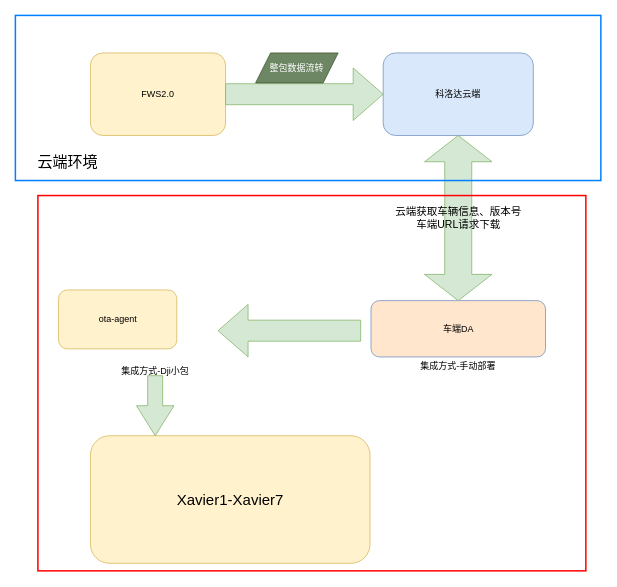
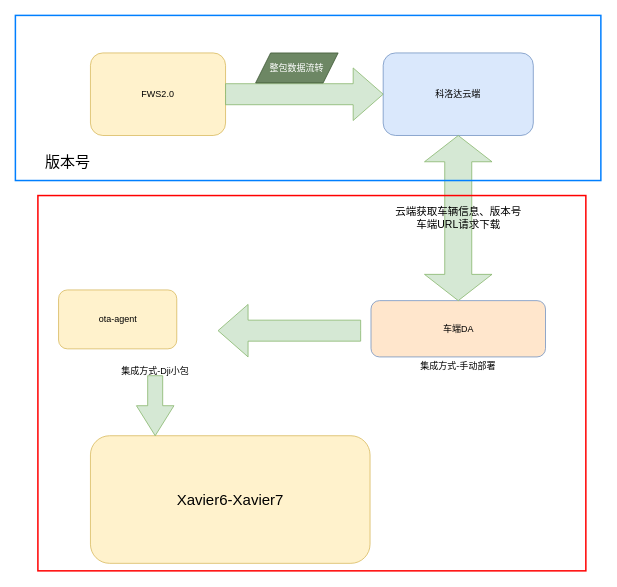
node "云端环境": label "云端环境" -> "版本号"
node "Xavier1-Xavier7": label "Xavier1-Xavier7" -> "Xavier6-Xavier7"
